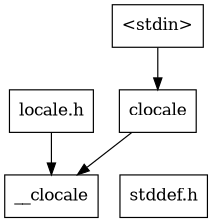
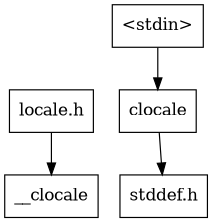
edge "clocale" -> "__clocale": now "clocale" -> "stddef.h"
